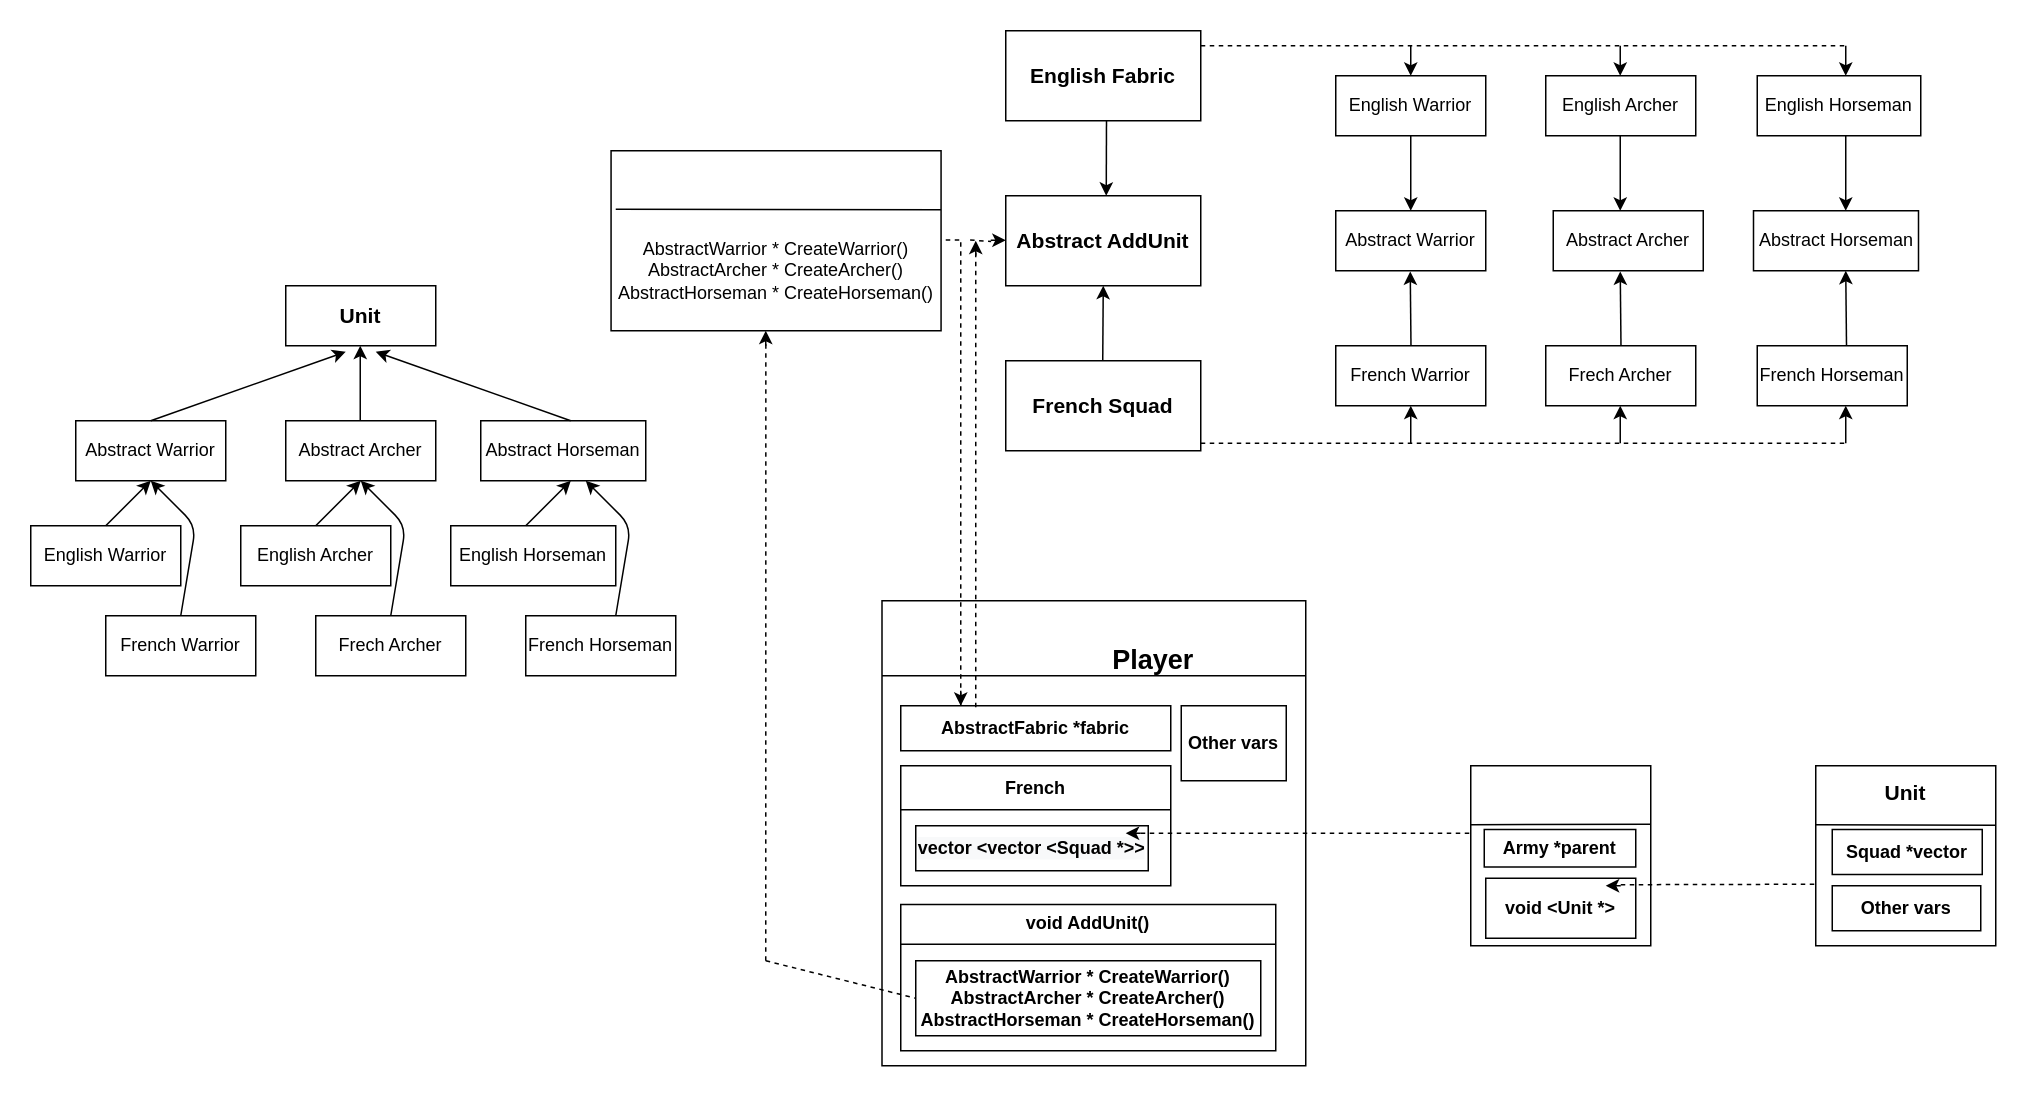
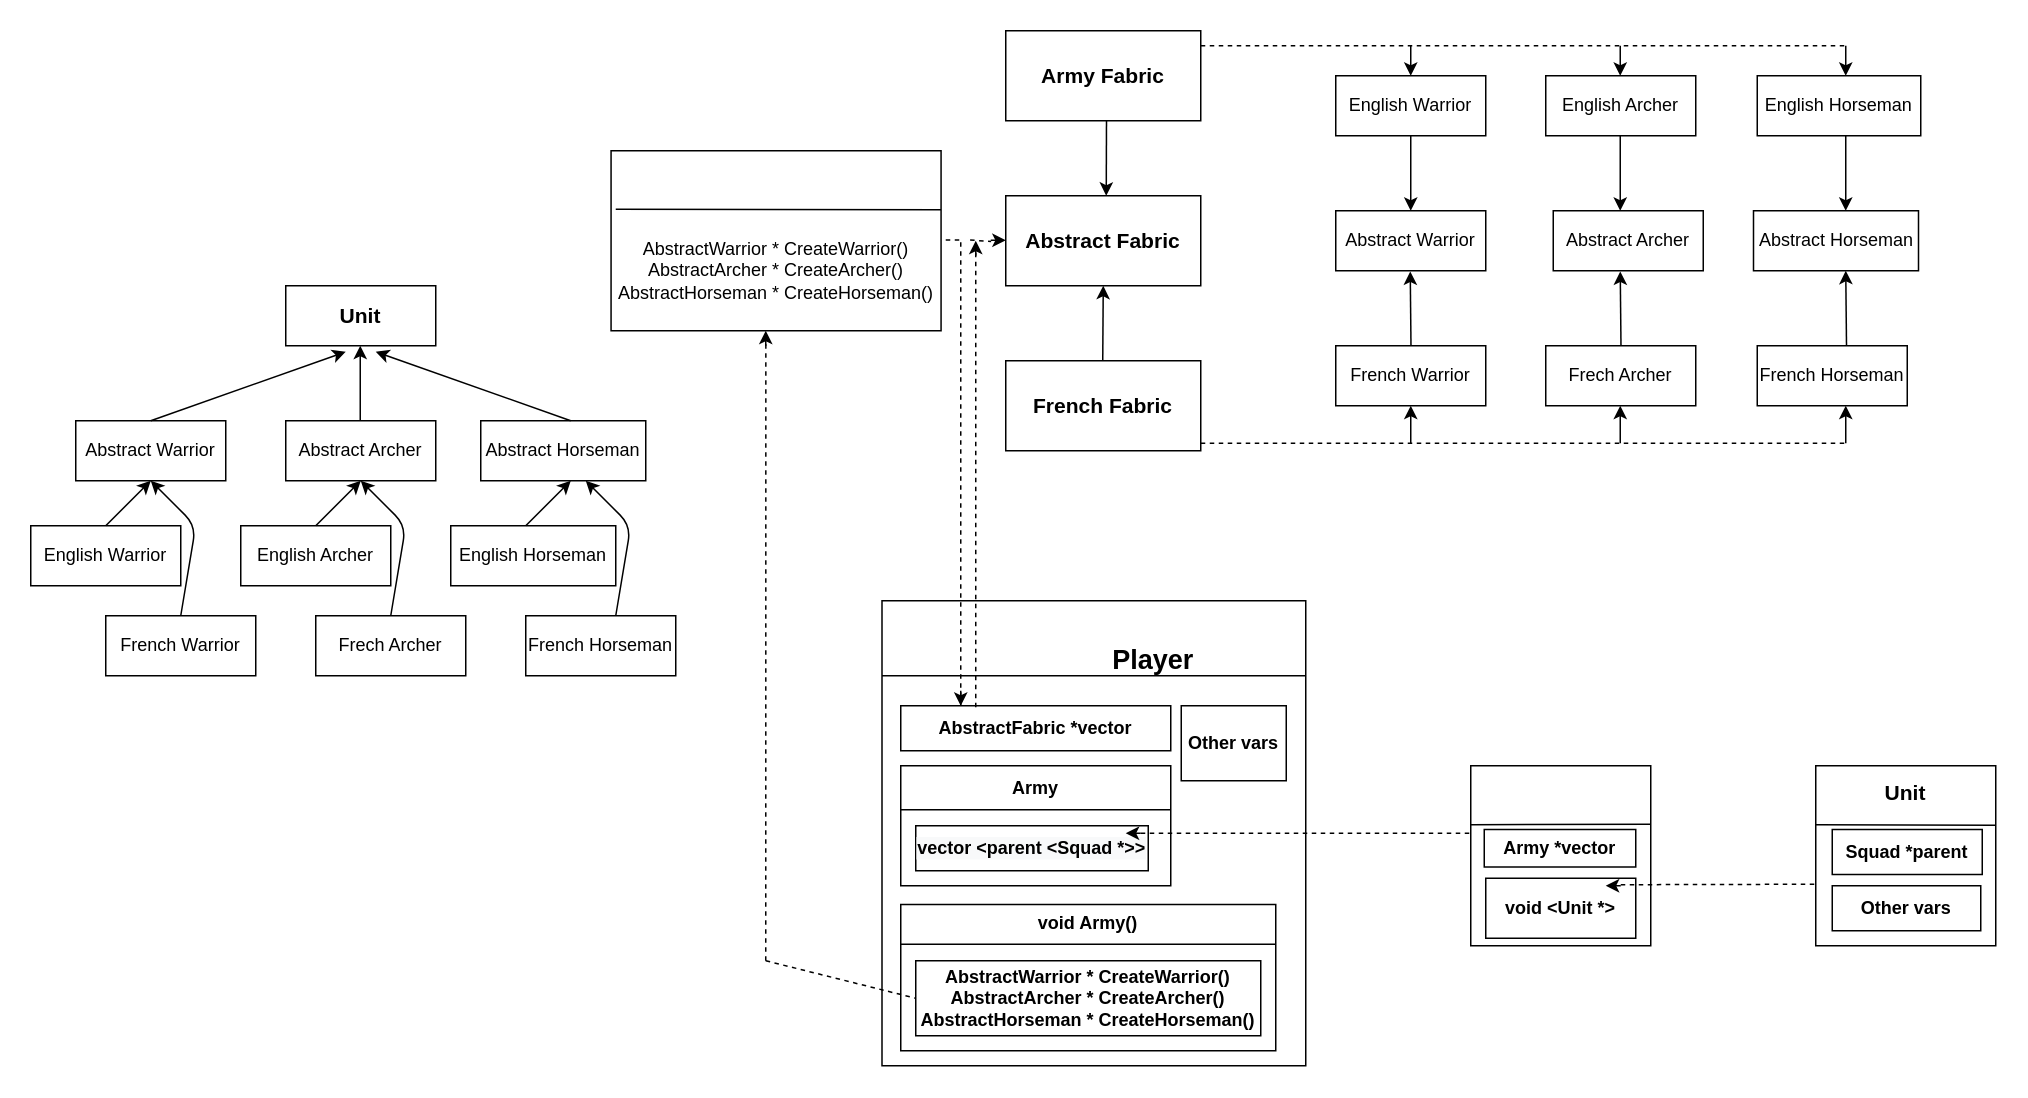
node "English Fabric": label "English Fabric" -> "Army Fabric"
node "Abstract AddUnit": label "Abstract AddUnit" -> "Abstract Fabric"
node "French Squad": label "French Squad" -> "French Fabric"
node "AbstractFabric *fabric": label "AbstractFabric *fabric" -> "AbstractFabric *vector"
node "French": label "French" -> "Army"
node "vector <vector <Squad *>>": label "vector <vector <Squad *>>" -> "vector <parent <Squad *>>"
node "Army *parent": label "Army *parent" -> "Army *vector"
node "Squad *vector": label "Squad *vector" -> "Squad *parent"
node "void AddUnit()": label "void AddUnit()" -> "void Army()"
